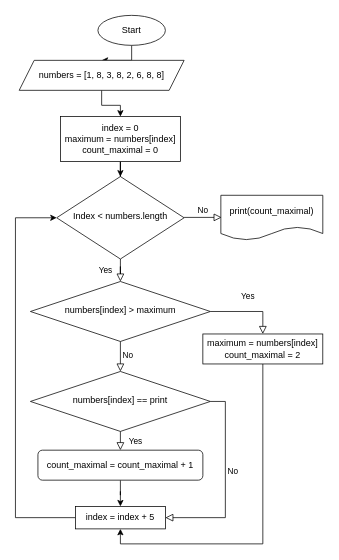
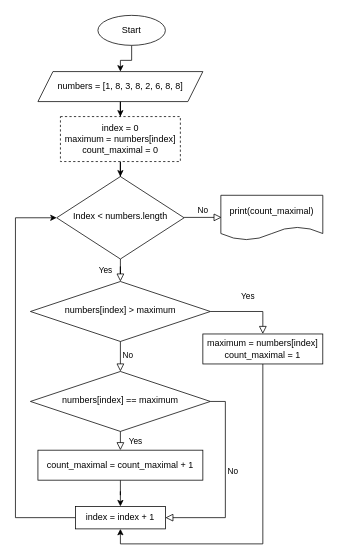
node "numbers = [1, 8, 3, 8, 2, 6, 8, 8]": moved (102, 75) -> (120, 87)
node "index = 0maximum = numbers[index]count_maximal = 0": style solid -> dashed
node "maximum = numbers[index]count_maximal = 2": label "maximum = numbers[index]count_maximal = 2" -> "maximum = numbers[index]count_maximal = 1"
node "numbers[index] == print": label "numbers[index] == print" -> "numbers[index] == maximum"
node "count_maximal = count_maximal + 1": shape rounded rectangle -> rectangle
node "index = index + 5": label "index = index + 5" -> "index = index + 1"
